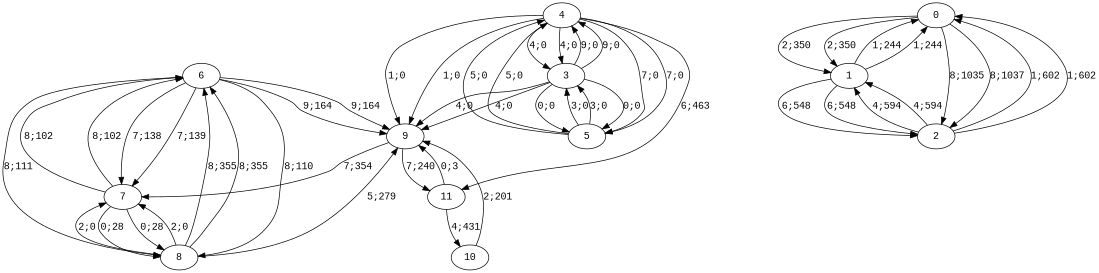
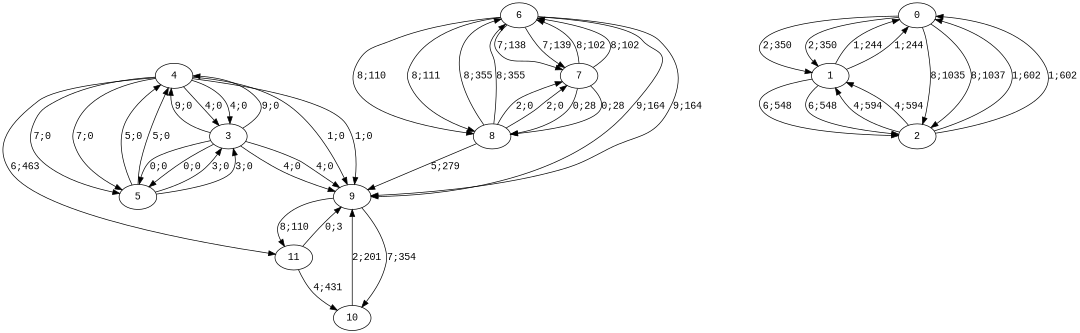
edge "9" -> "11": label "7;240" -> "8;110"
edge "9" -> "7": now "9" -> "10"
